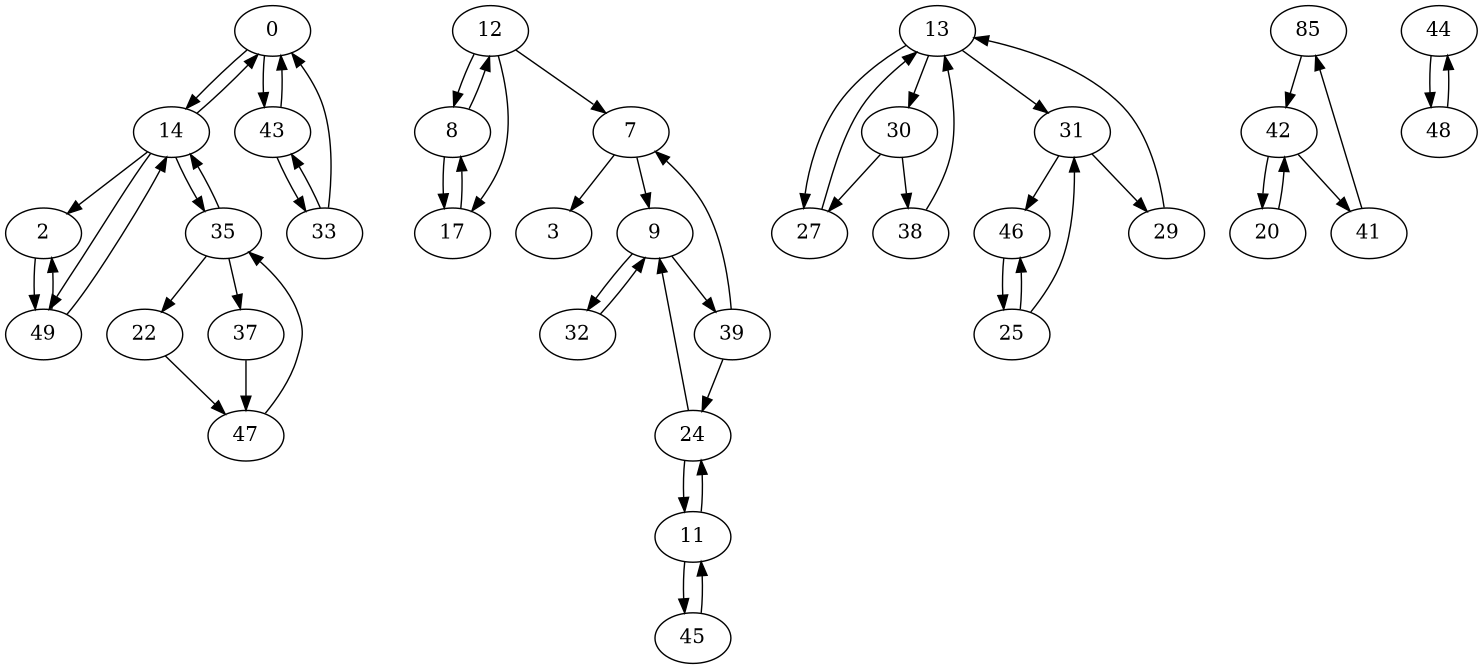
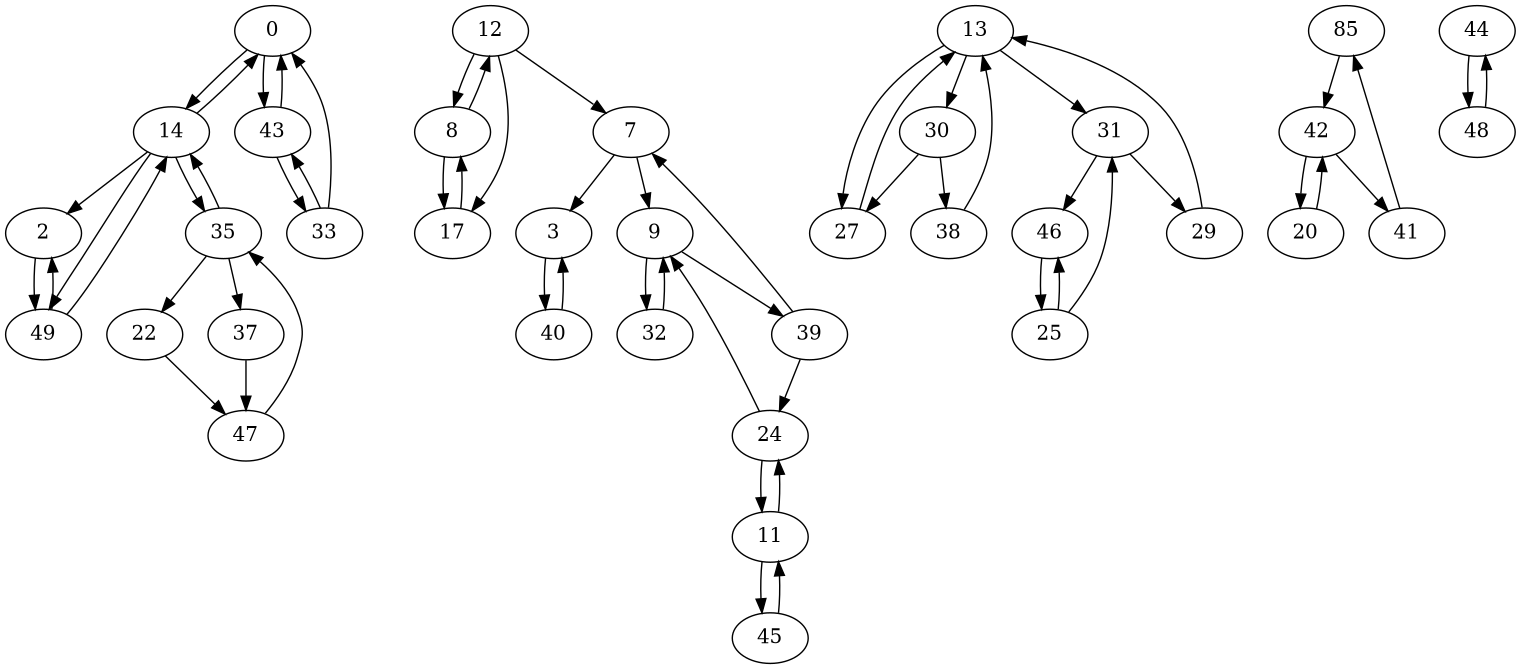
node "40": added
